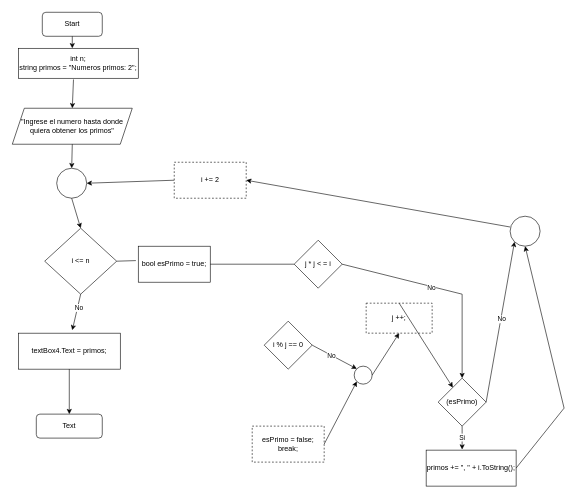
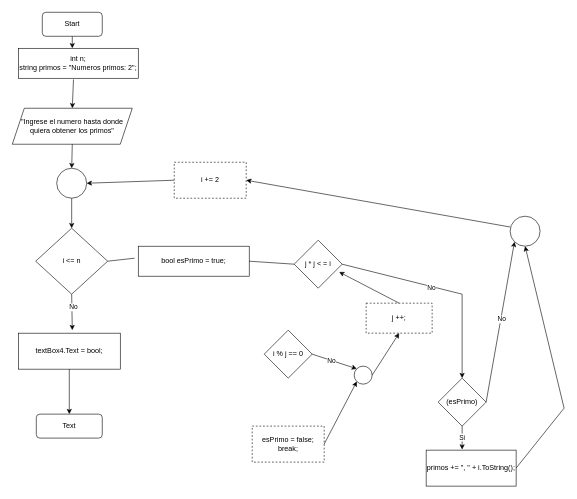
node "i <= n": moved (81, 261) -> (72, 261)
node "bool esPrimo = true;": size 72x36 -> 111x30
edge "j ++;" -> "(esPrimo)": now "j ++;" -> "j * j < = i"
node "i % j == 0": moved (288, 345) -> (288, 354)
node "textBox4.Text = primos;": label "textBox4.Text = primos;" -> "textBox4.Text = bool;"
